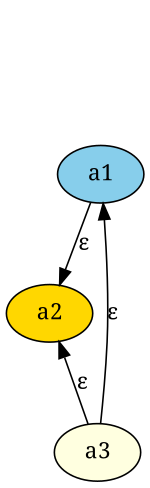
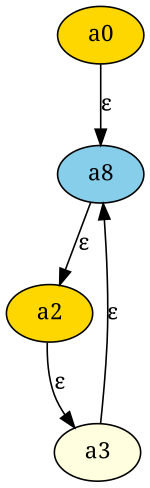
node "a0": added
node "a1": label "a1" -> "a8"
edge "a3" -> "a2": reversed
